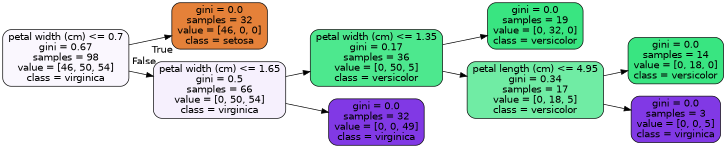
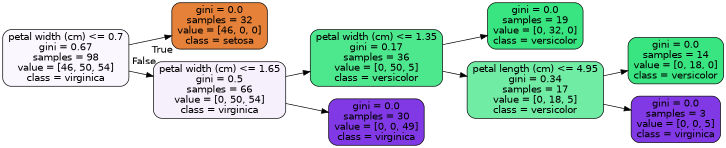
node "gini = 0.0 samples = 32 value = [0, 0, 49] class = virginica": label "gini = 0.0 samples = 32 value = [0, 0, 49] class = virginica" -> "gini = 0.0 samples = 30 value = [0, 0, 49] class = virginica"
